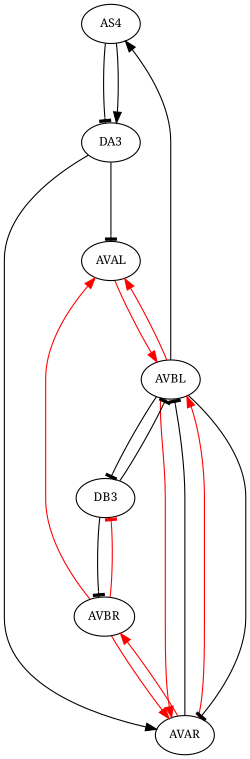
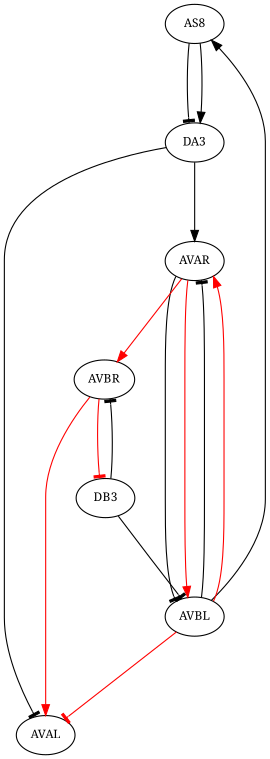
node "AS4": label "AS4" -> "AS8"
edge "AVAL" -> "AVBL": removed
edge "AVBL" -> "AVAL": arrowhead normal -> tee
edge "AVBL" -> "DB3": removed
edge "AVBR" -> "AVAR": removed
